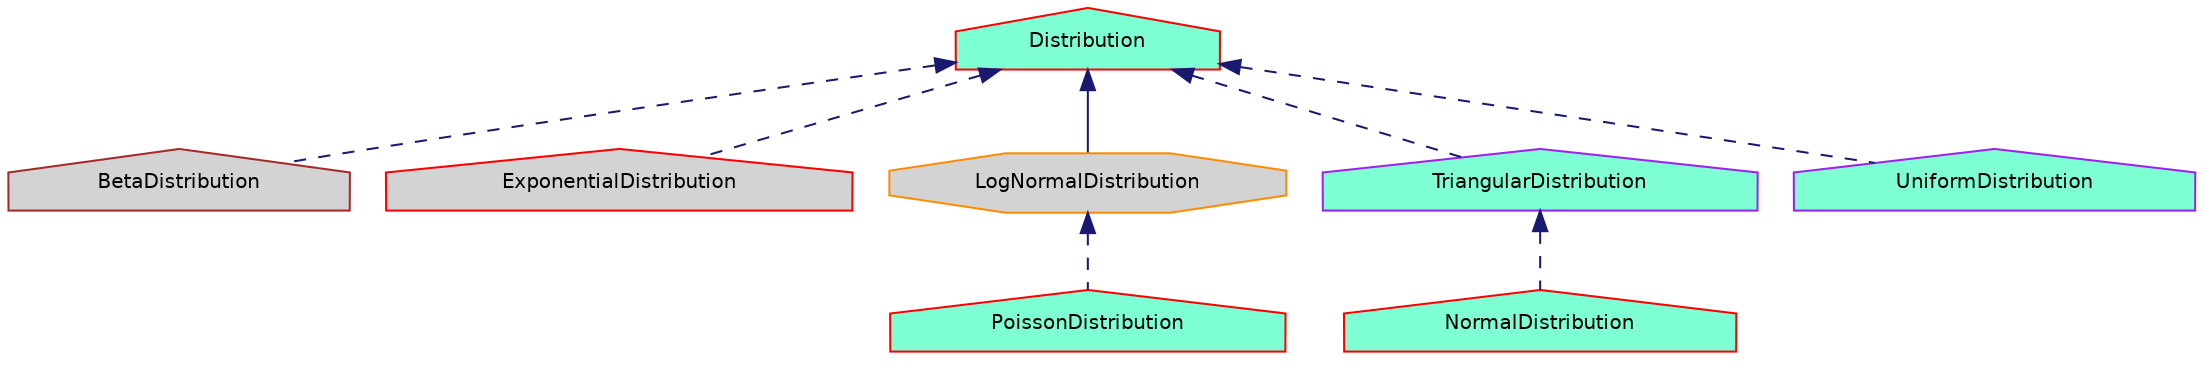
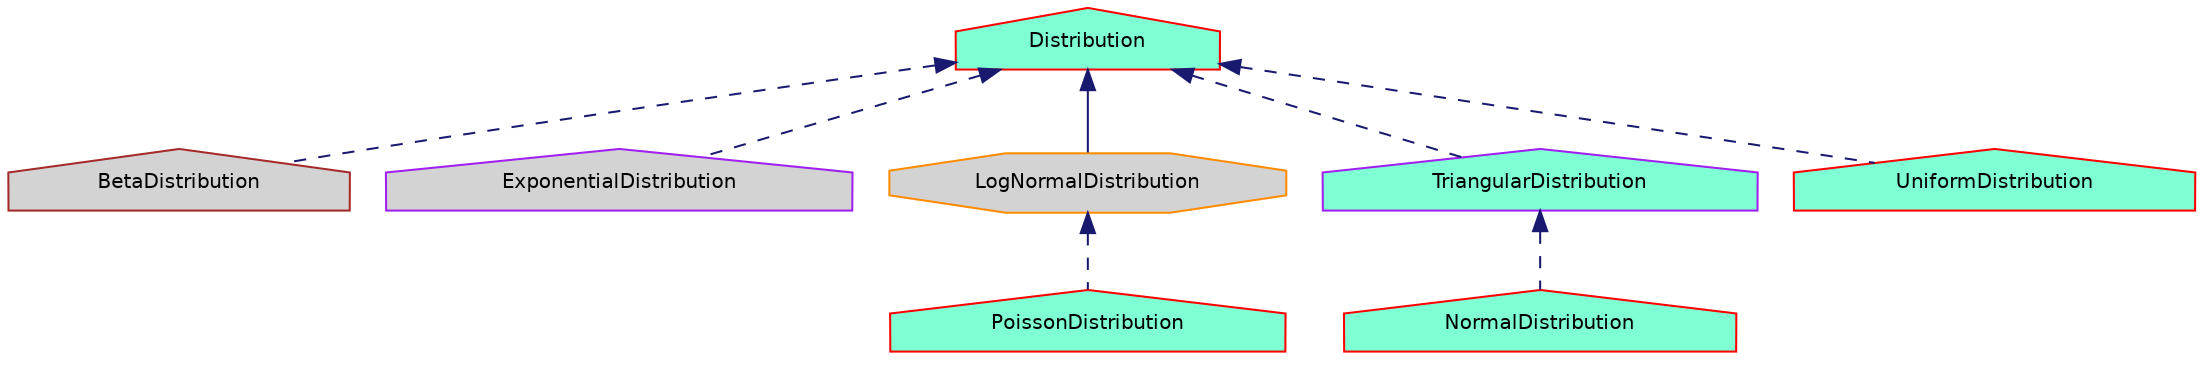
node "ExponentialDistribution": color red -> purple
node "UniformDistribution": color purple -> red
